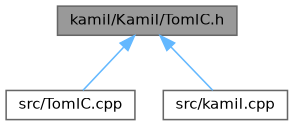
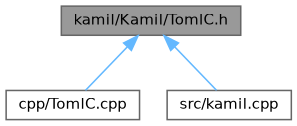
node "src/TomlC.cpp": label "src/TomlC.cpp" -> "cpp/TomlC.cpp"
